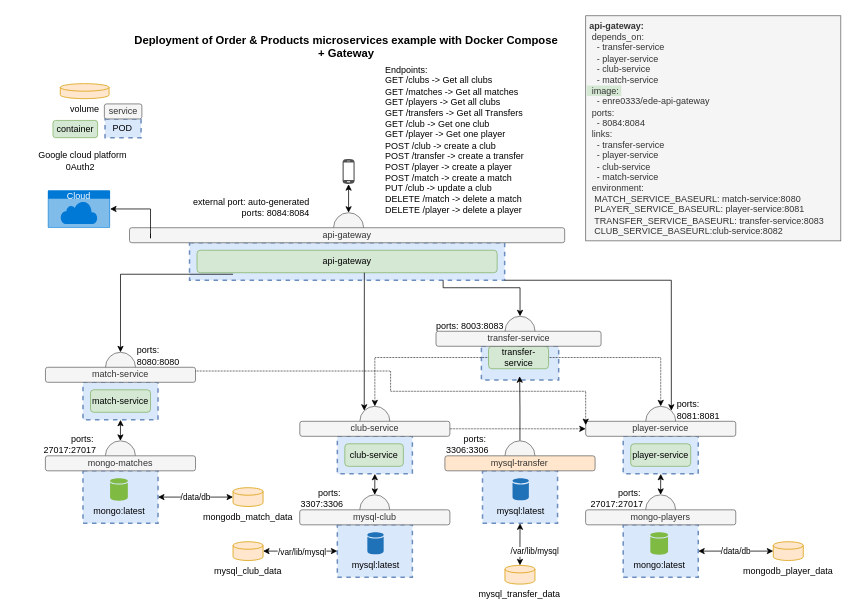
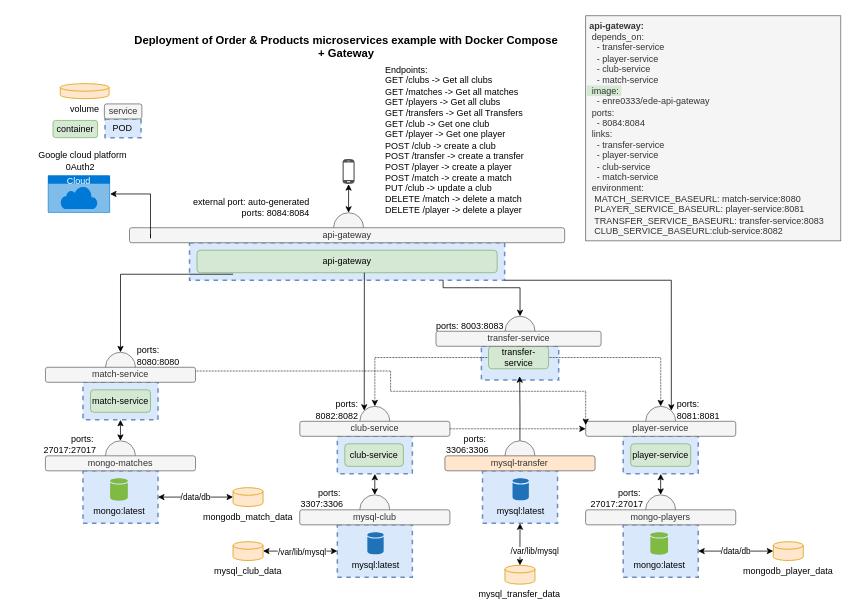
node "Cloud": moved (79, 209) -> (79, 194)
node "ports: 8082:8082": added
